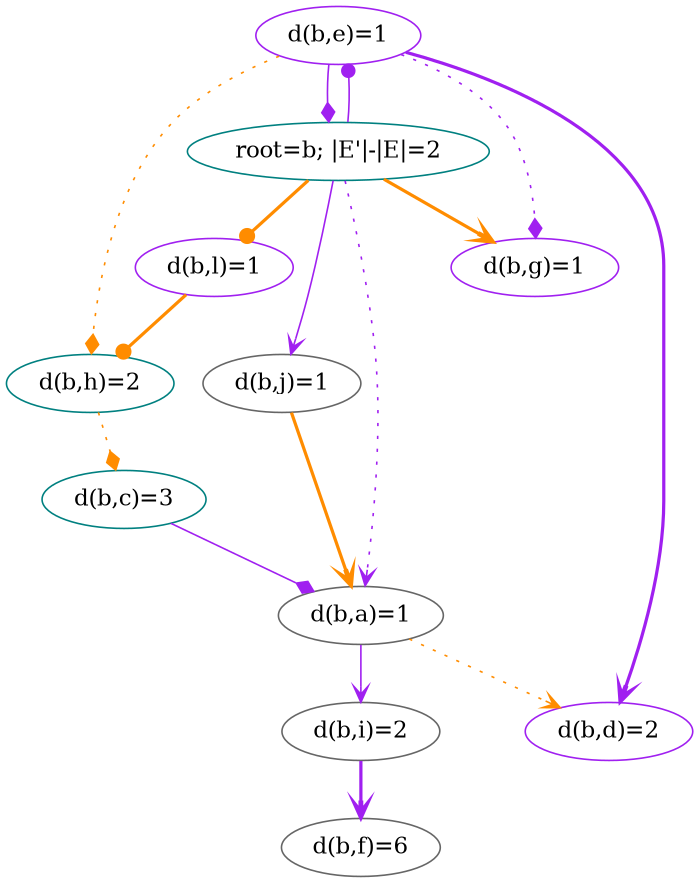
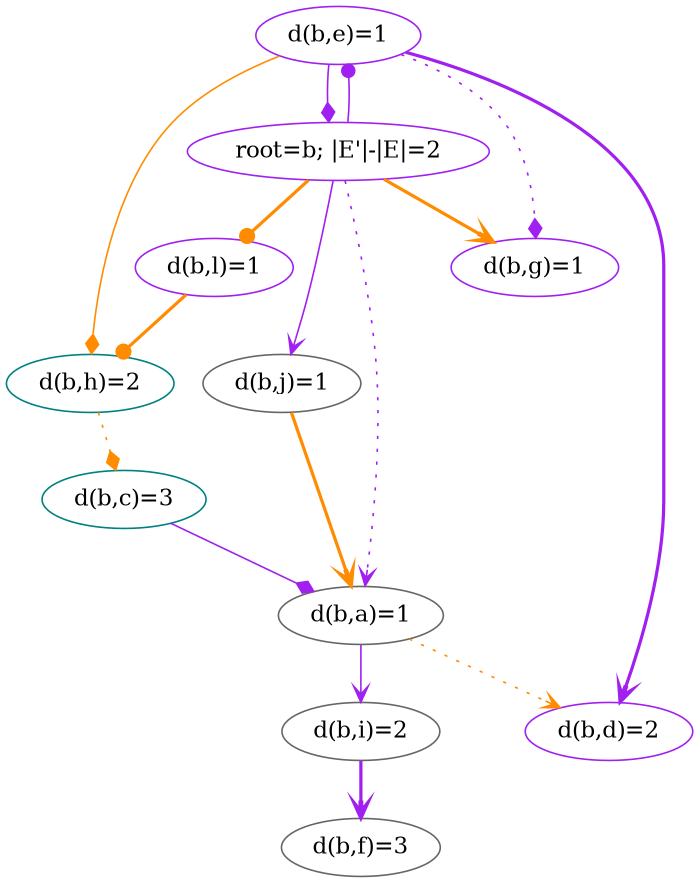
node "root=b; |E'|-|E|=2": color teal -> purple
edge "d(b,e)=1" -> "d(b,h)=2": style dotted -> solid
node "d(b,f)=6": label "d(b,f)=6" -> "d(b,f)=3"
